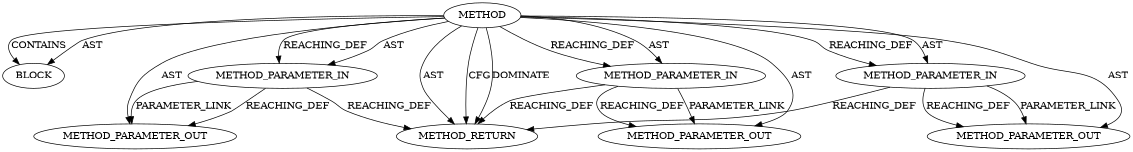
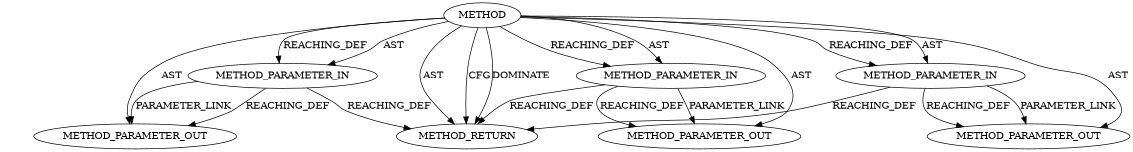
node "BLOCK": removed
